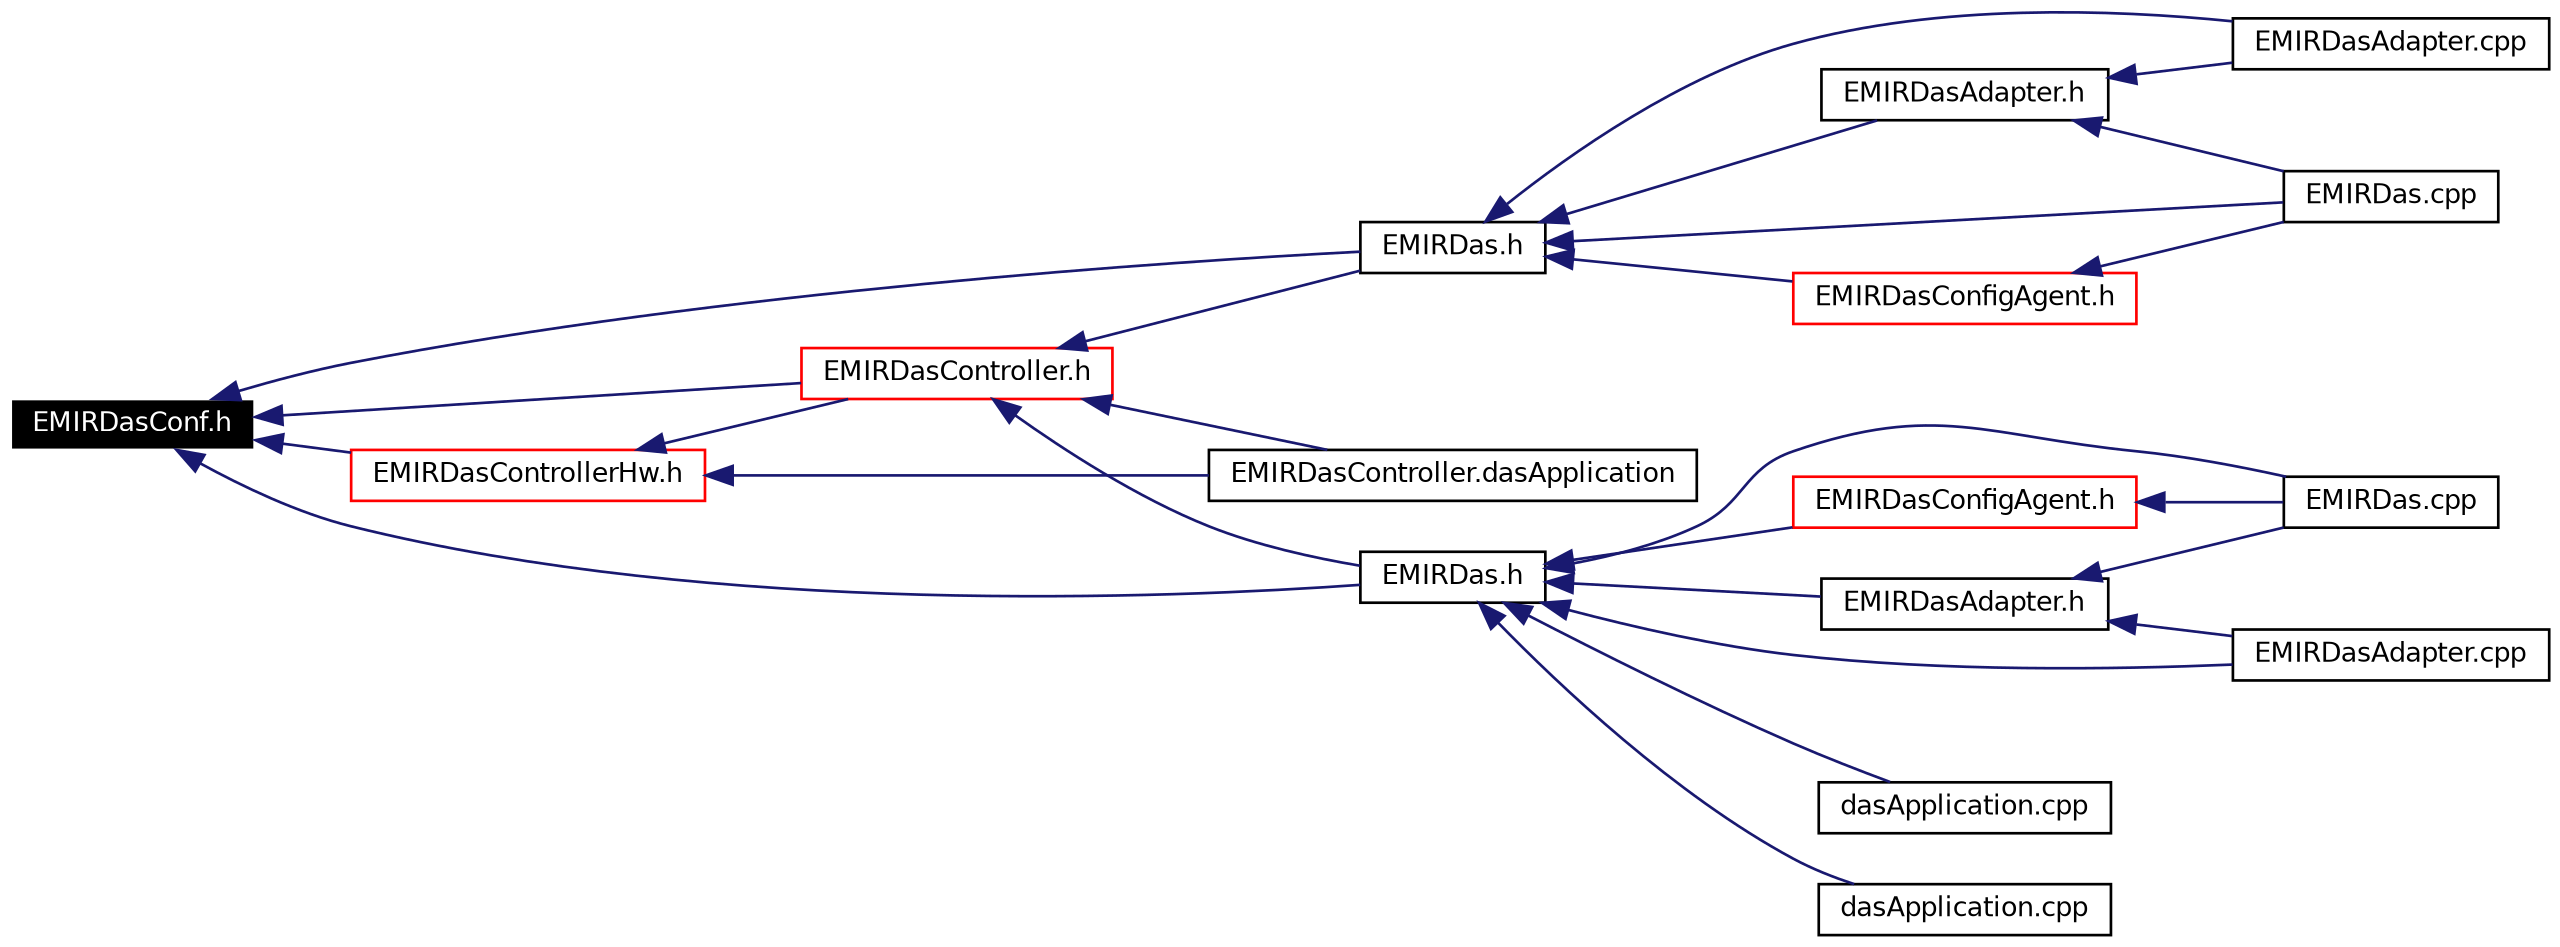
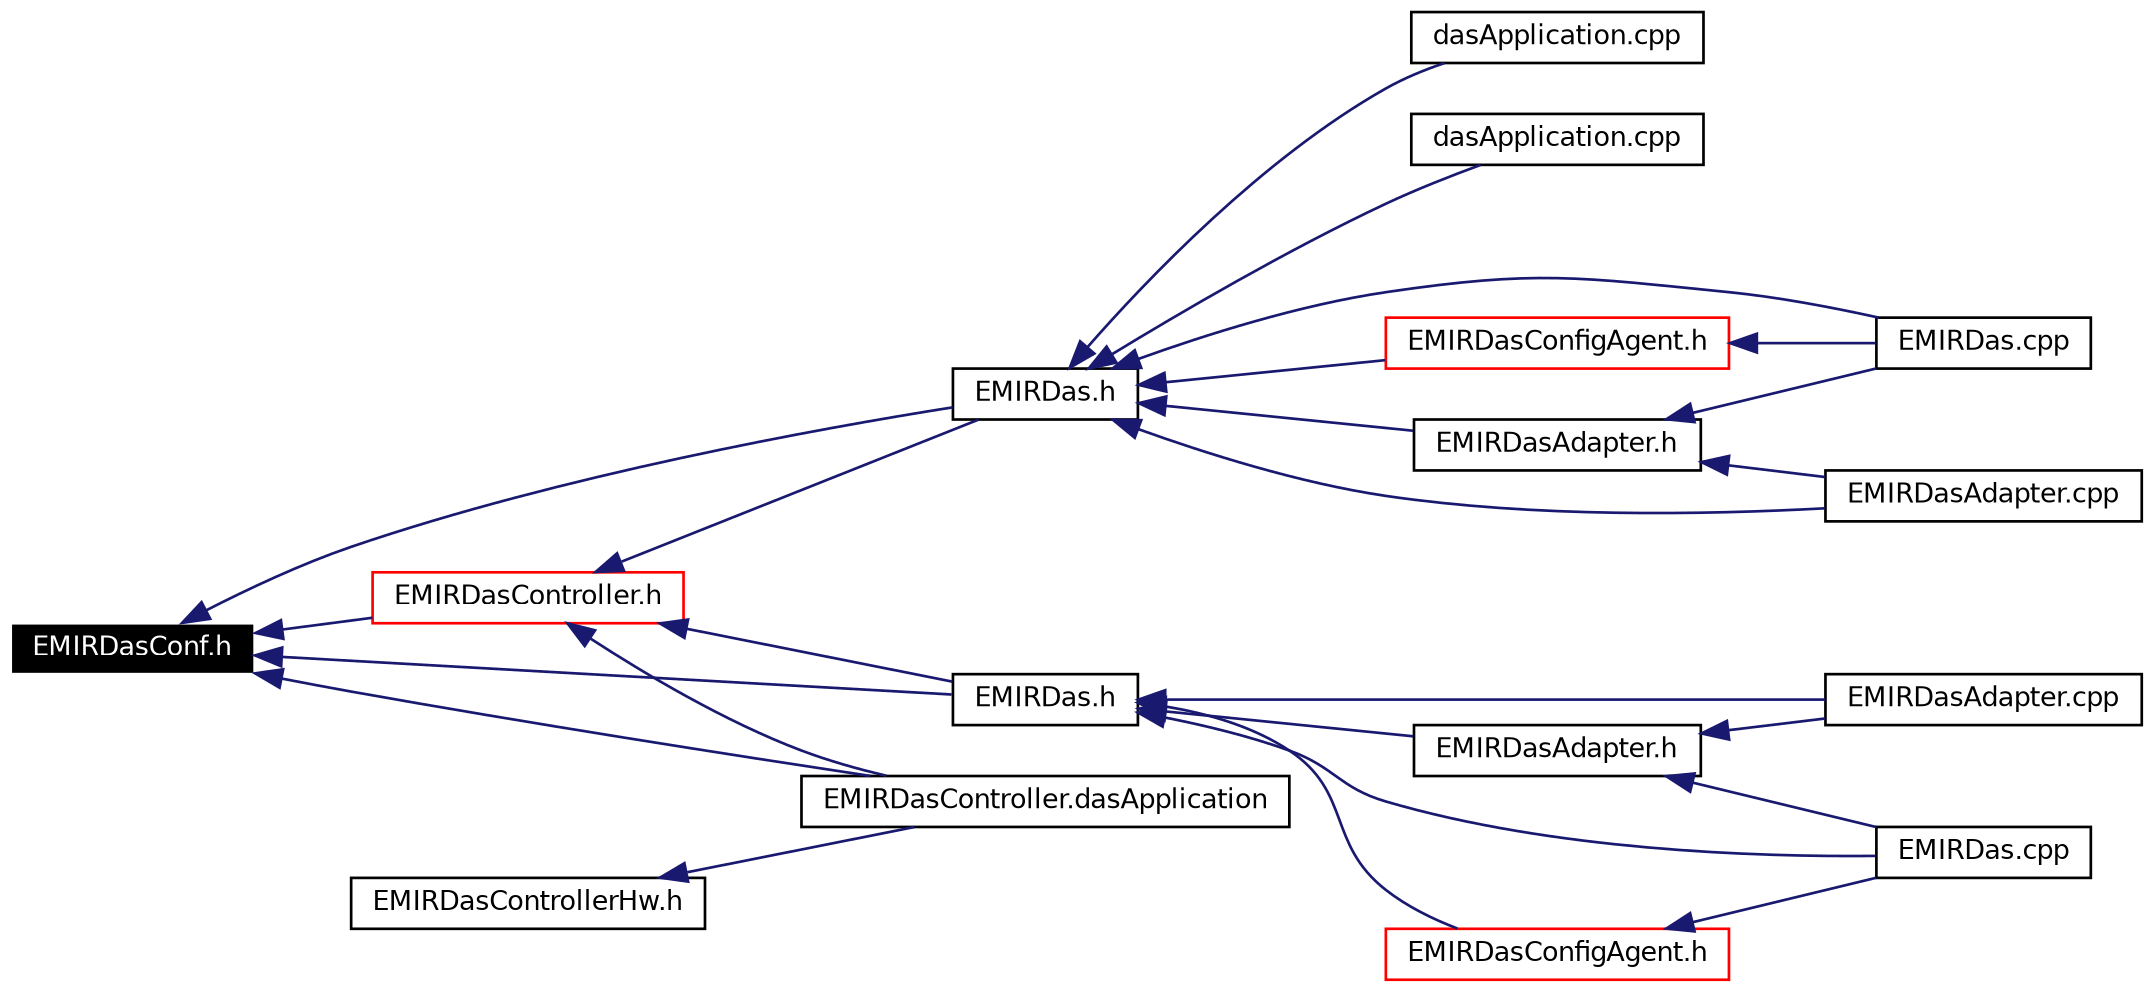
edge "EMIRDasController.h" -> "EMIRDasControllerHw.h": removed
edge "EMIRDasControllerHw.h" -> "EMIRDasConf.h": now "EMIRDasController.dasApplication" -> "EMIRDasConf.h"
node "EMIRDasControllerHw.h": color red -> black
